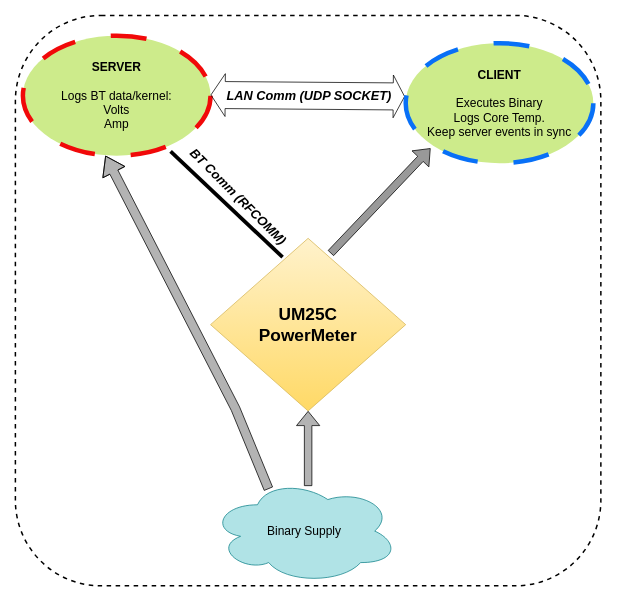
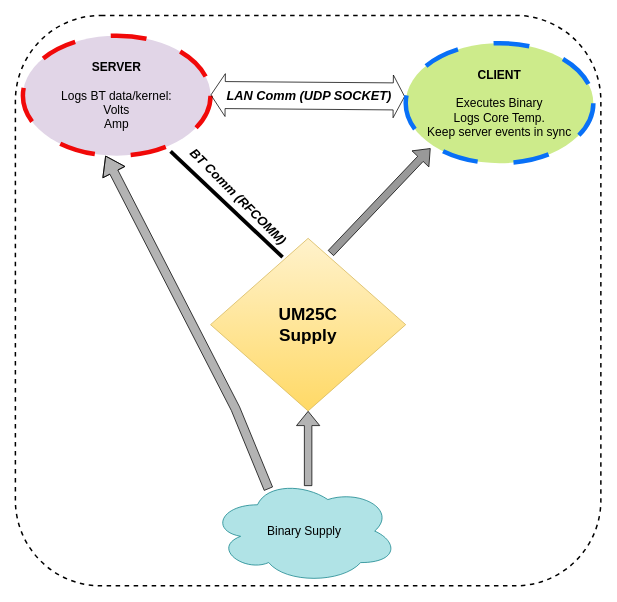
node "SERVER Logs BT data/kernel: Volts Amp": fillcolor #cdeb8b -> #e1d5e7
node "UM25C PowerMeter": label "UM25C PowerMeter" -> "UM25C Supply"
